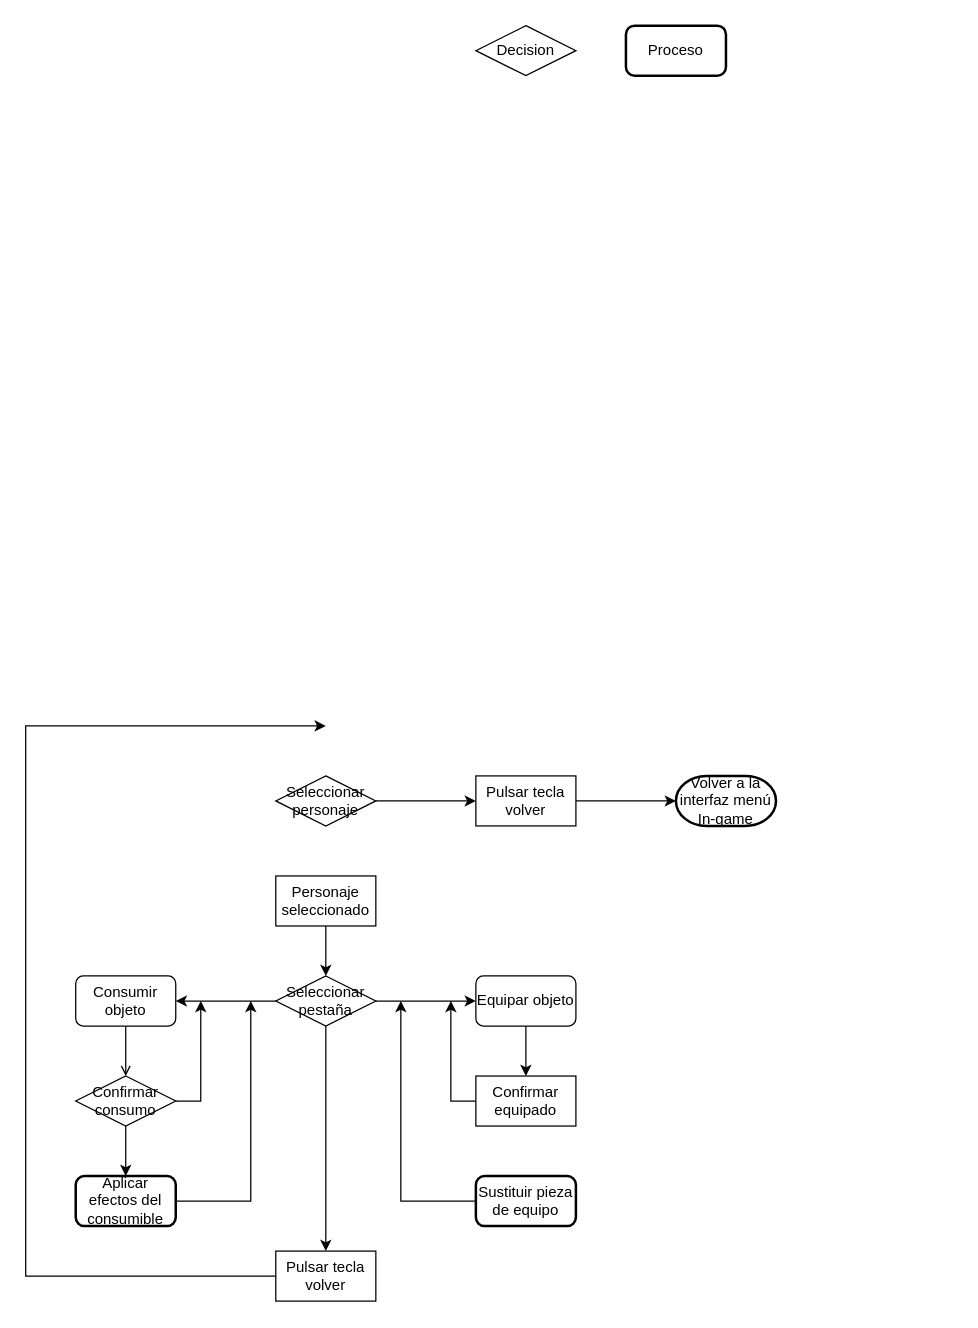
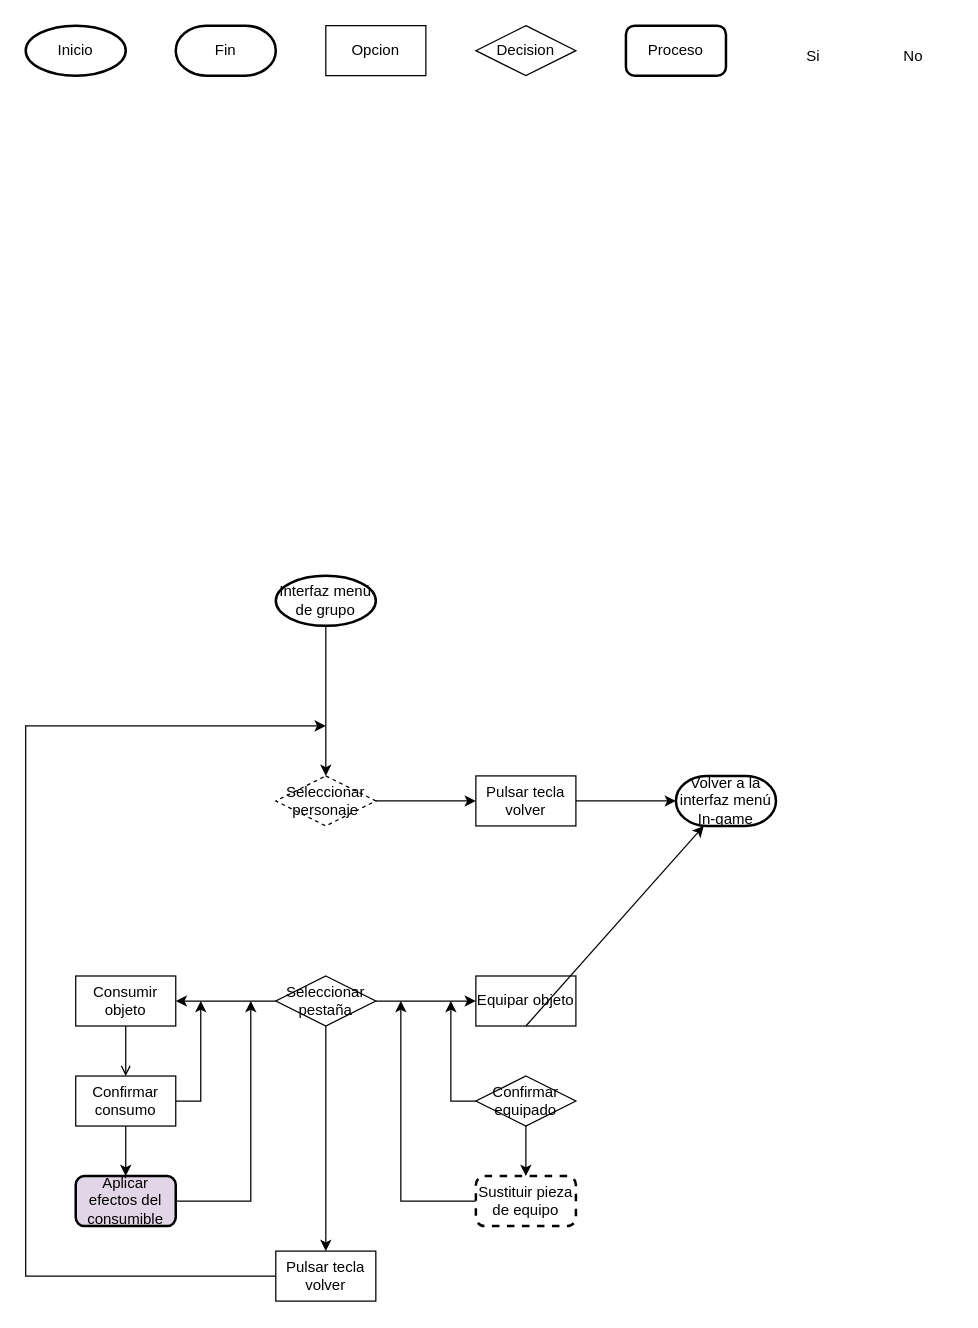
node "Inicio": added
node "Fin": added
node "Opcion": added
node "Si": added
node "No": added
node "Interfaz menú de grupo": added
edge "Interfaz menú de grupo" -> "Seleccionar personaje": added
node "Seleccionar personaje": style solid -> dashed
node "Personaje seleccionado": removed
edge "Personaje seleccionado" -> "Seleccionar pestaña": removed
node "Consumir objeto": shape rounded rectangle -> rectangle
node "Equipar objeto": shape rounded rectangle -> rectangle
edge "Equipar objeto" -> "Confirmar equipado": now "Equipar objeto" -> "Volver a la interfaz menú In-game"
node "Confirmar consumo": shape diamond -> rectangle
node "Confirmar equipado": shape rectangle -> diamond
edge "Confirmar equipado" -> "Sustituir pieza de equipo": added
node "Aplicar efectos del consumible": fillcolor #ffffff -> #e1d5e7
node "Sustituir pieza de equipo": style solid -> dashed
